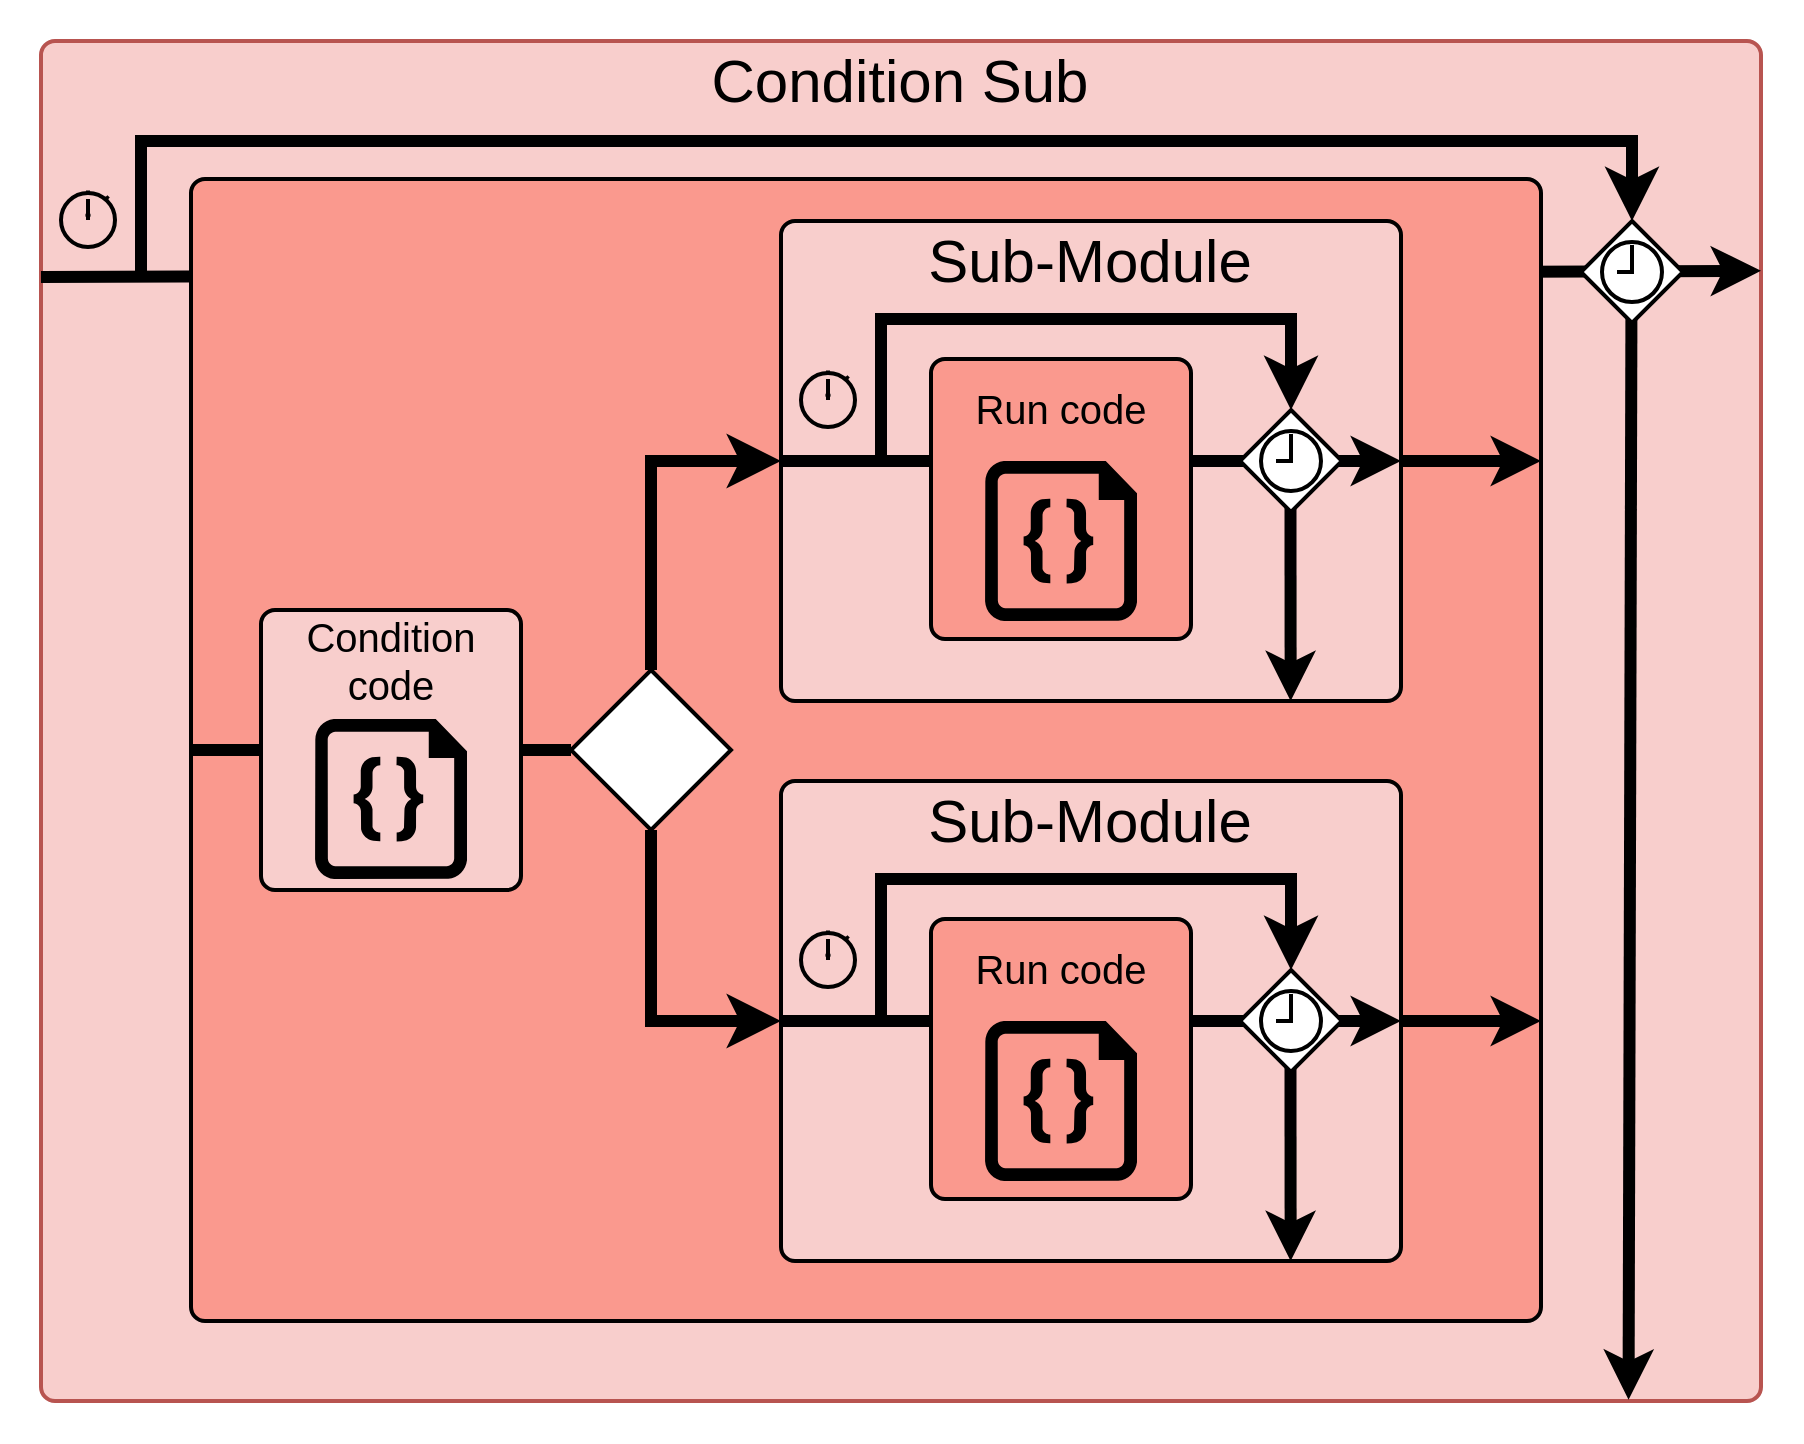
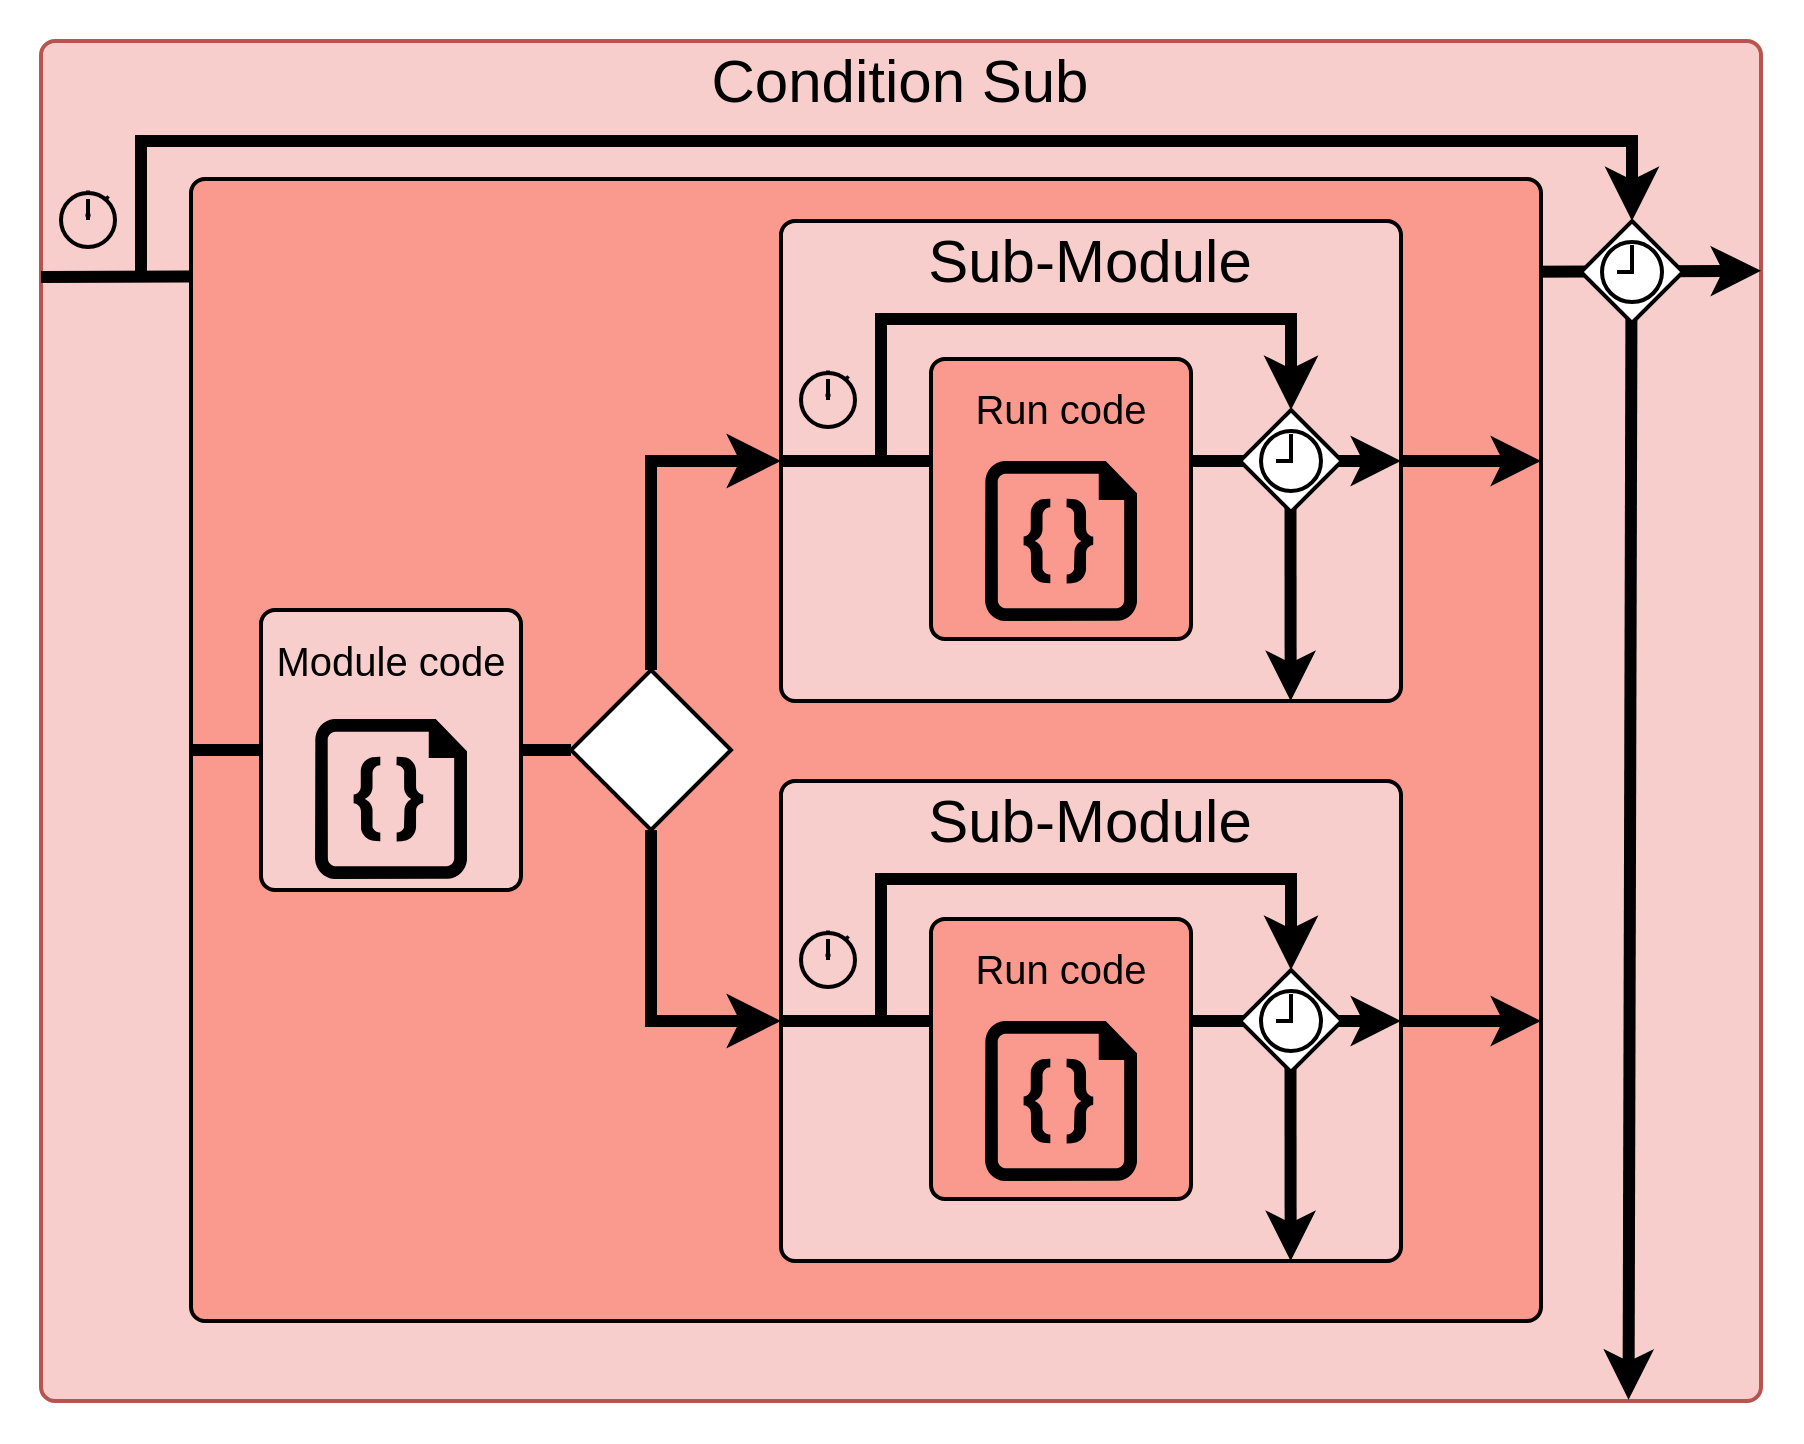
node "Condition code": label "Condition code" -> "Module code"
